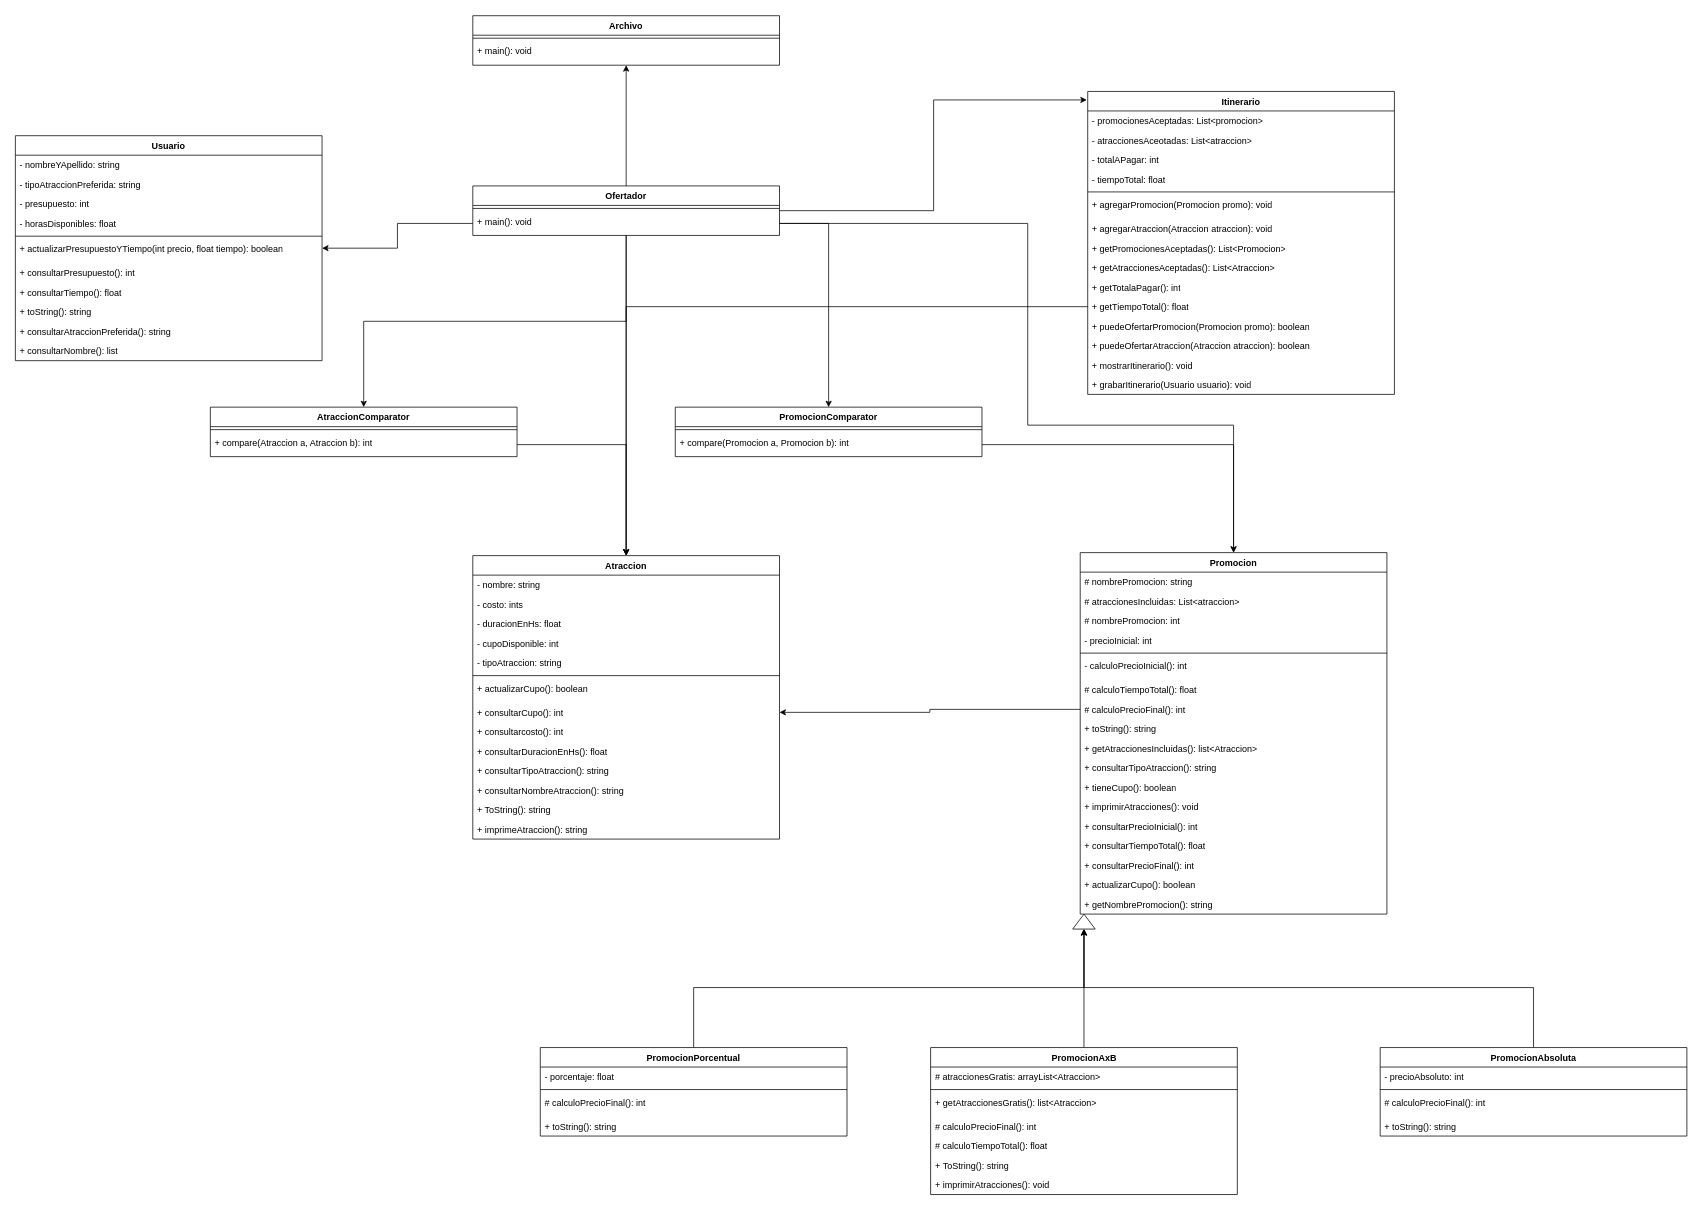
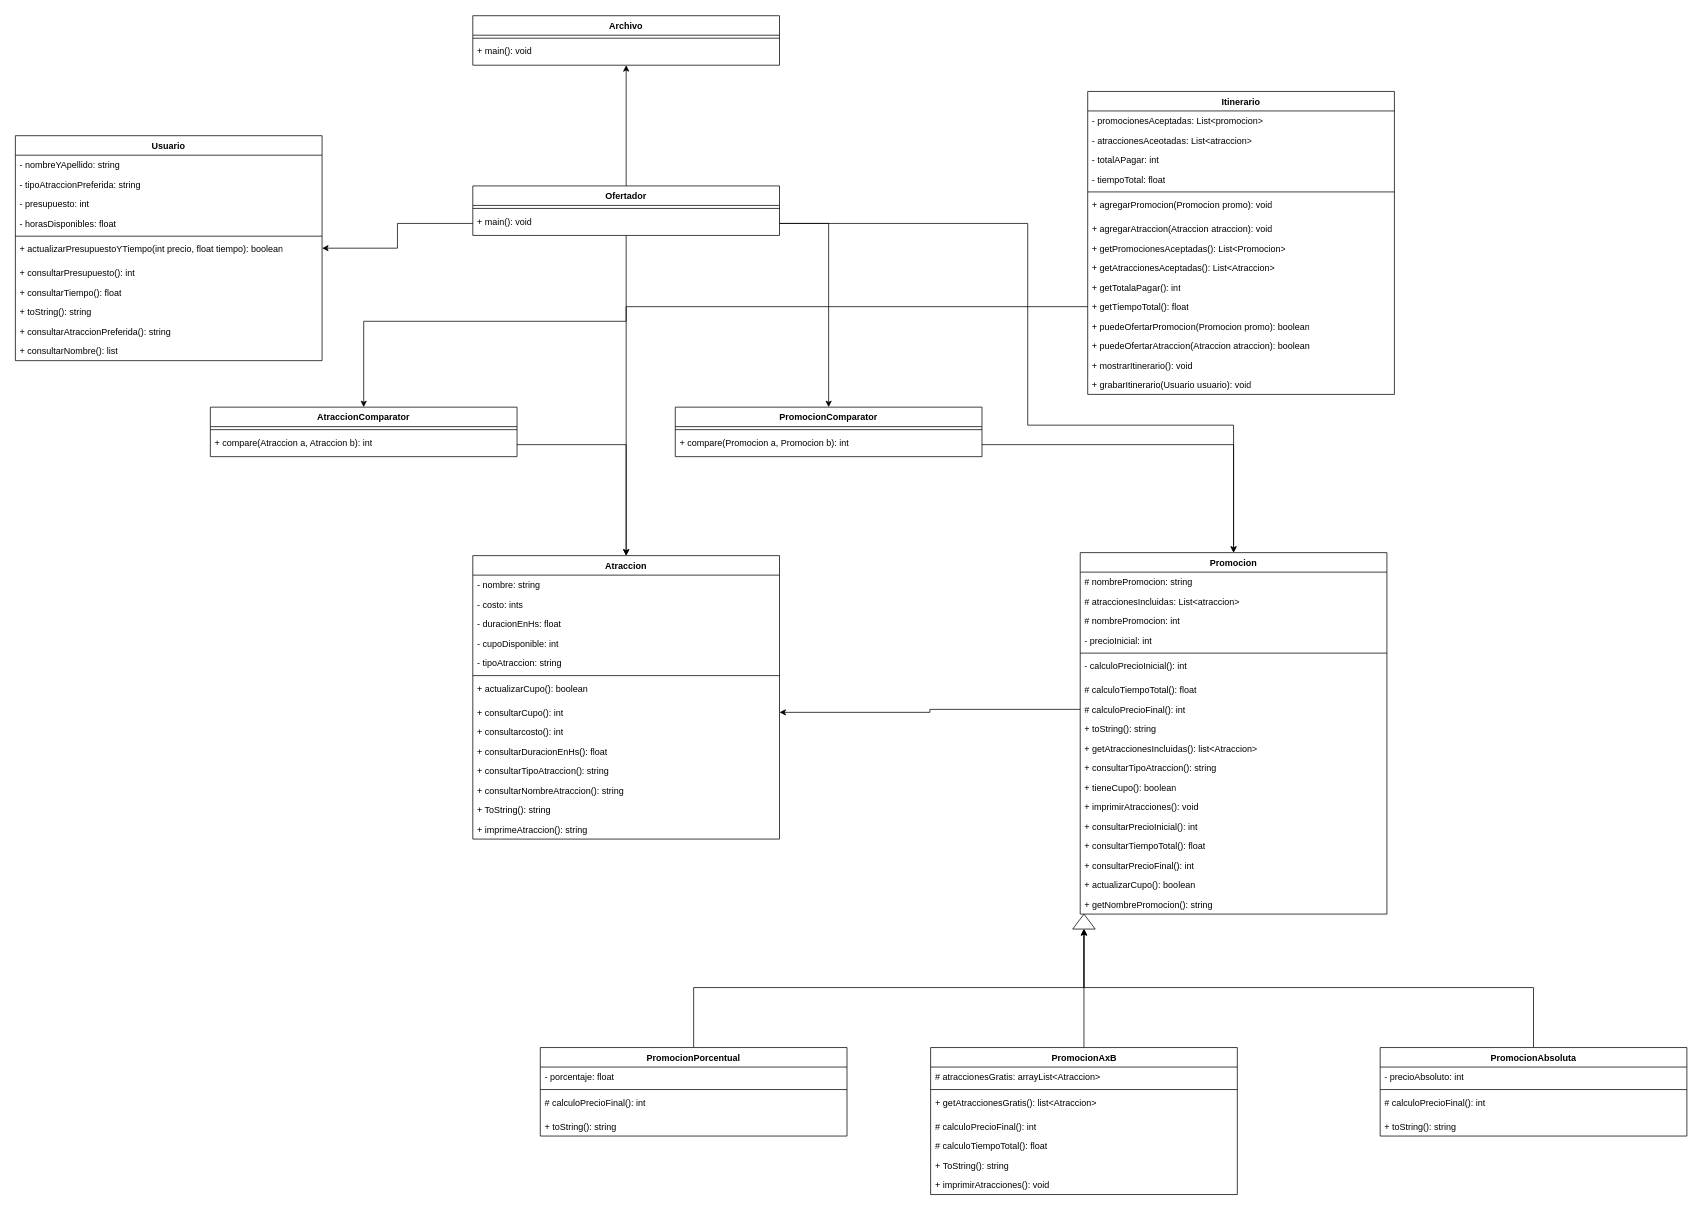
edge "Ofertador" -> "Itinerario": removed
edge "Ofertador" -> "Atraccion": removed
